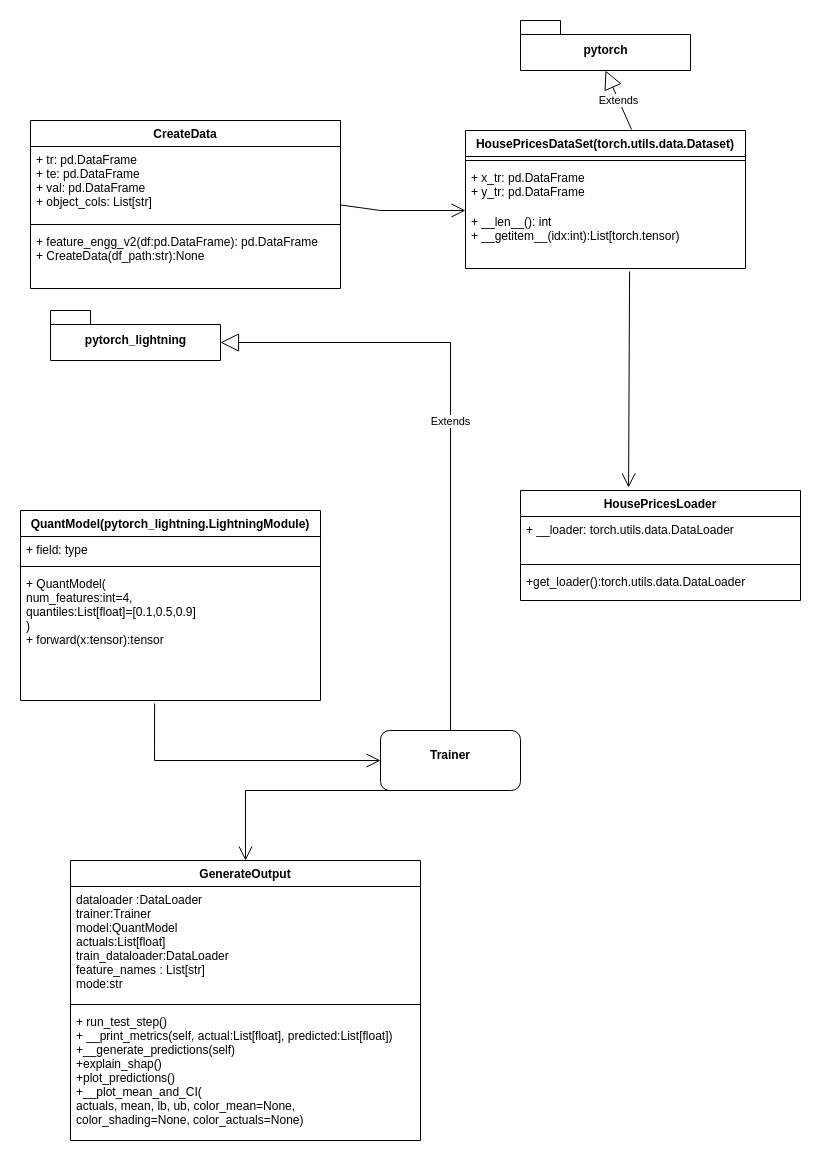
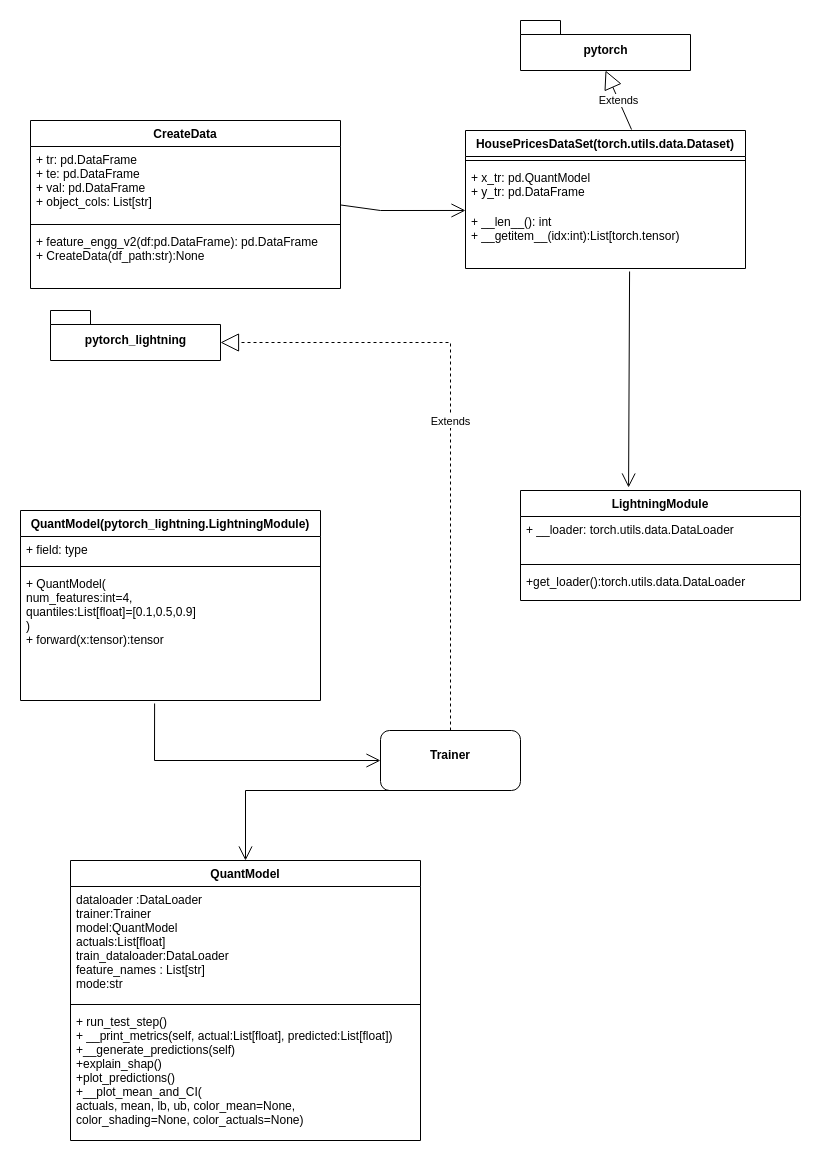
node "+ x_tr: pd.DataFrame + y_tr: pd.DataFrame": label "+ x_tr: pd.DataFrame + y_tr: pd.DataFrame" -> "+ x_tr: pd.QuantModel + y_tr: pd.DataFrame"
node "HousePricesLoader": label "HousePricesLoader" -> "LightningModule"
edge "Trainer" -> "pytorch_lightning": style solid -> dashed
node "GenerateOutput": label "GenerateOutput" -> "QuantModel"
